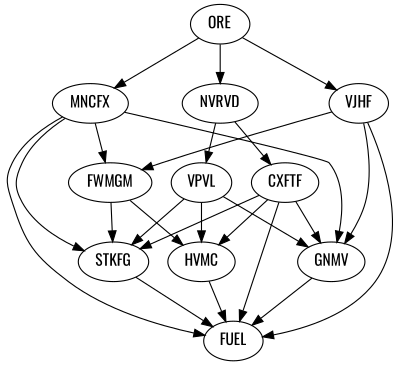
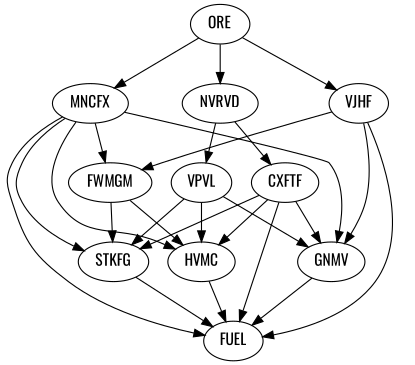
edge "MNCFX" -> "HVMC": added
